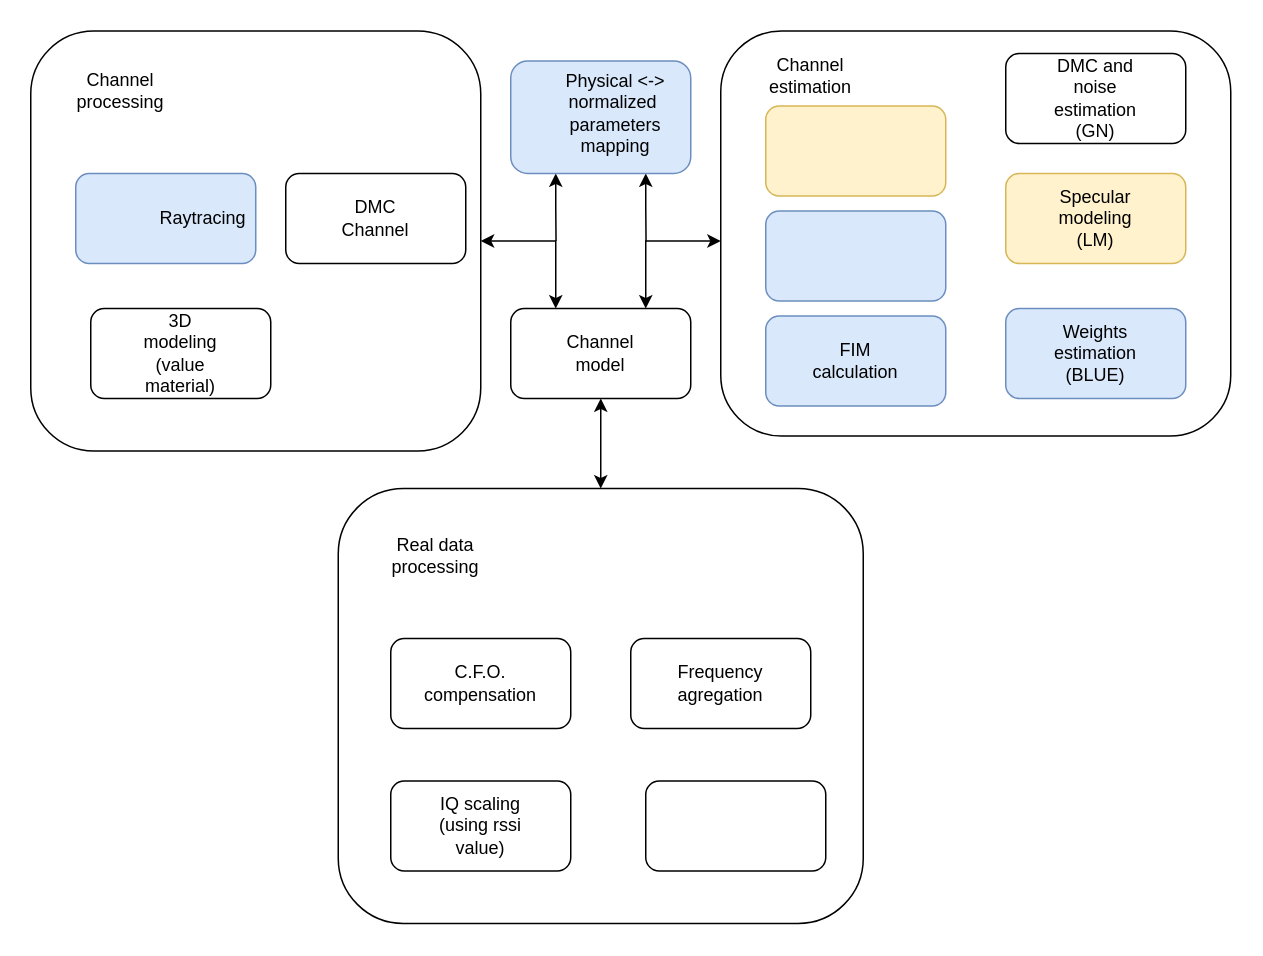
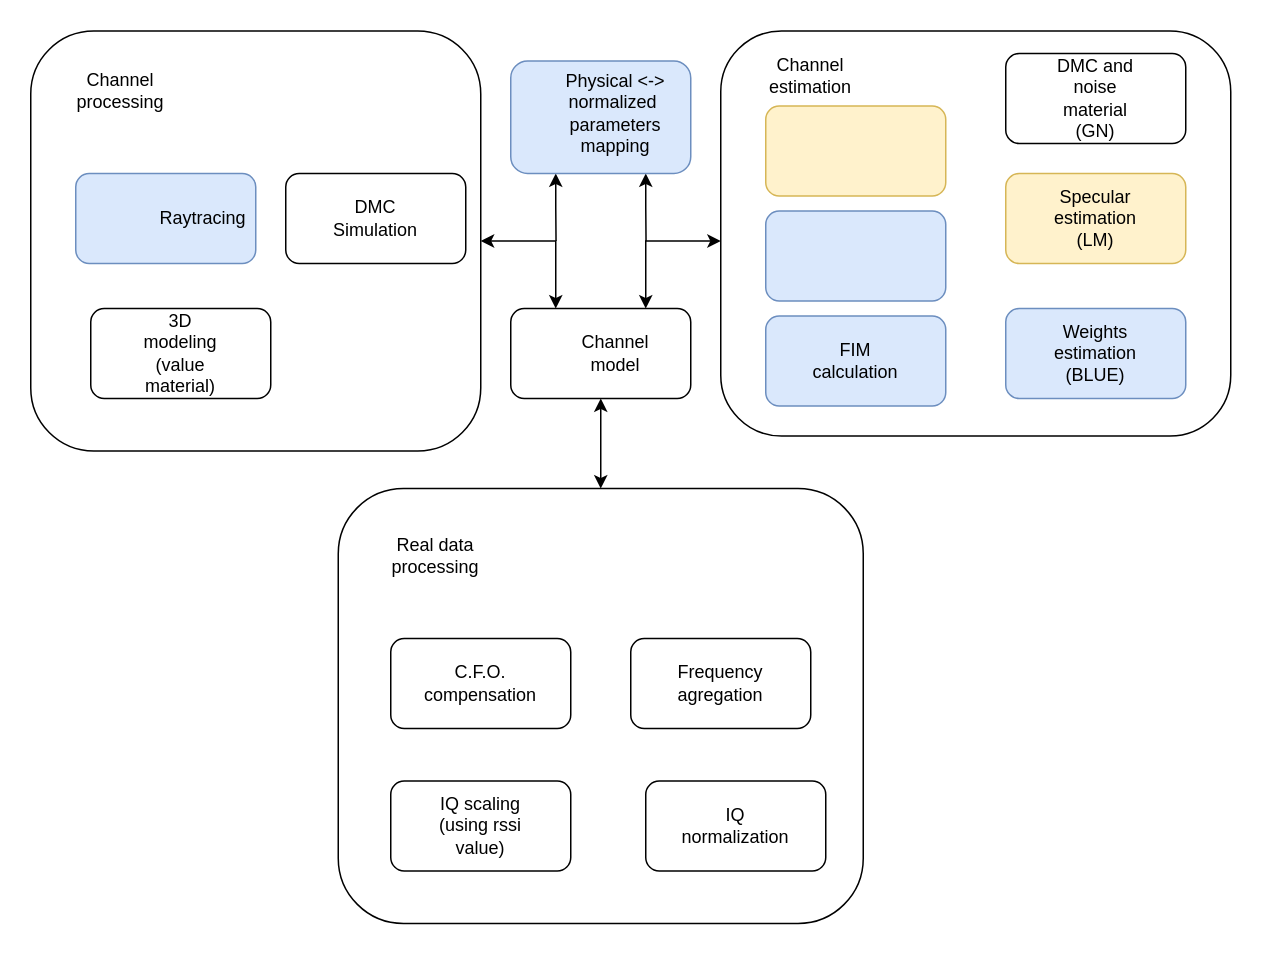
node "DMC and noise estimation (GN)": label "DMC and noise estimation (GN)" -> "DMC and noise material (GN)"
node "DMC Channel": label "DMC Channel" -> "DMC Simulation"
node "Specular modeling (LM)": label "Specular modeling (LM)" -> "Specular estimation (LM)"
node "Channel model": moved (601, 353) -> (616, 353)
node "IQ normalization": added
